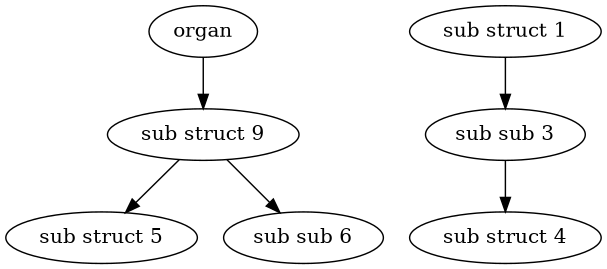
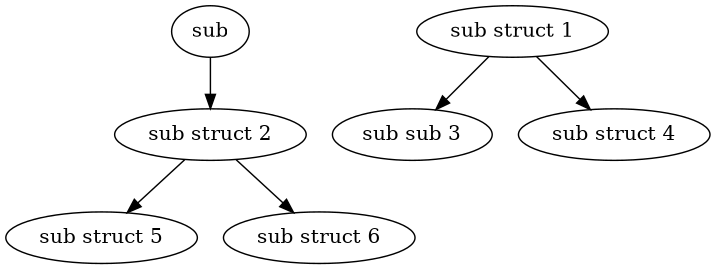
node "organ": label "organ" -> "sub"
node "sub struct 9": label "sub struct 9" -> "sub struct 2"
edge "sub sub 3" -> "sub struct 4": now "sub struct 1" -> "sub struct 4"
node "sub sub 6": label "sub sub 6" -> "sub struct 6"
